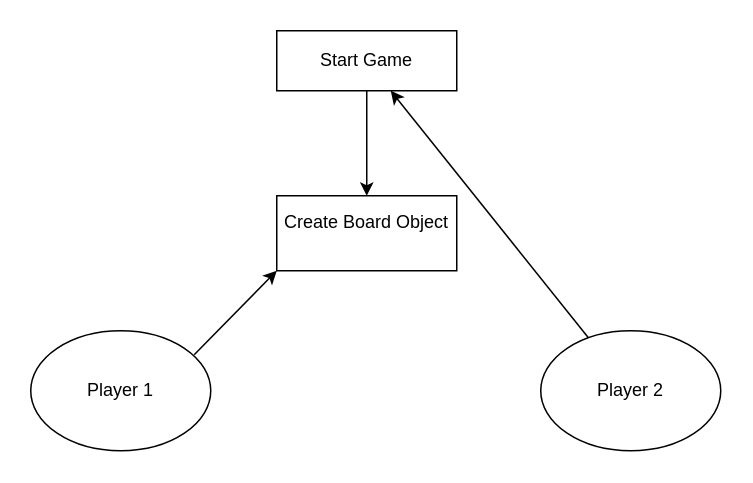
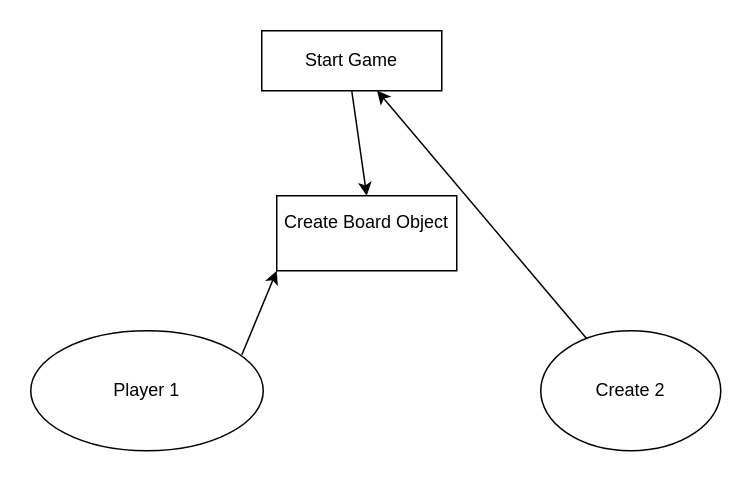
node "Start Game": moved (367, 61) -> (352, 61)
node "Player 1": size 180x120 -> 233x120
node "Player 2": label "Player 2" -> "Create 2"
